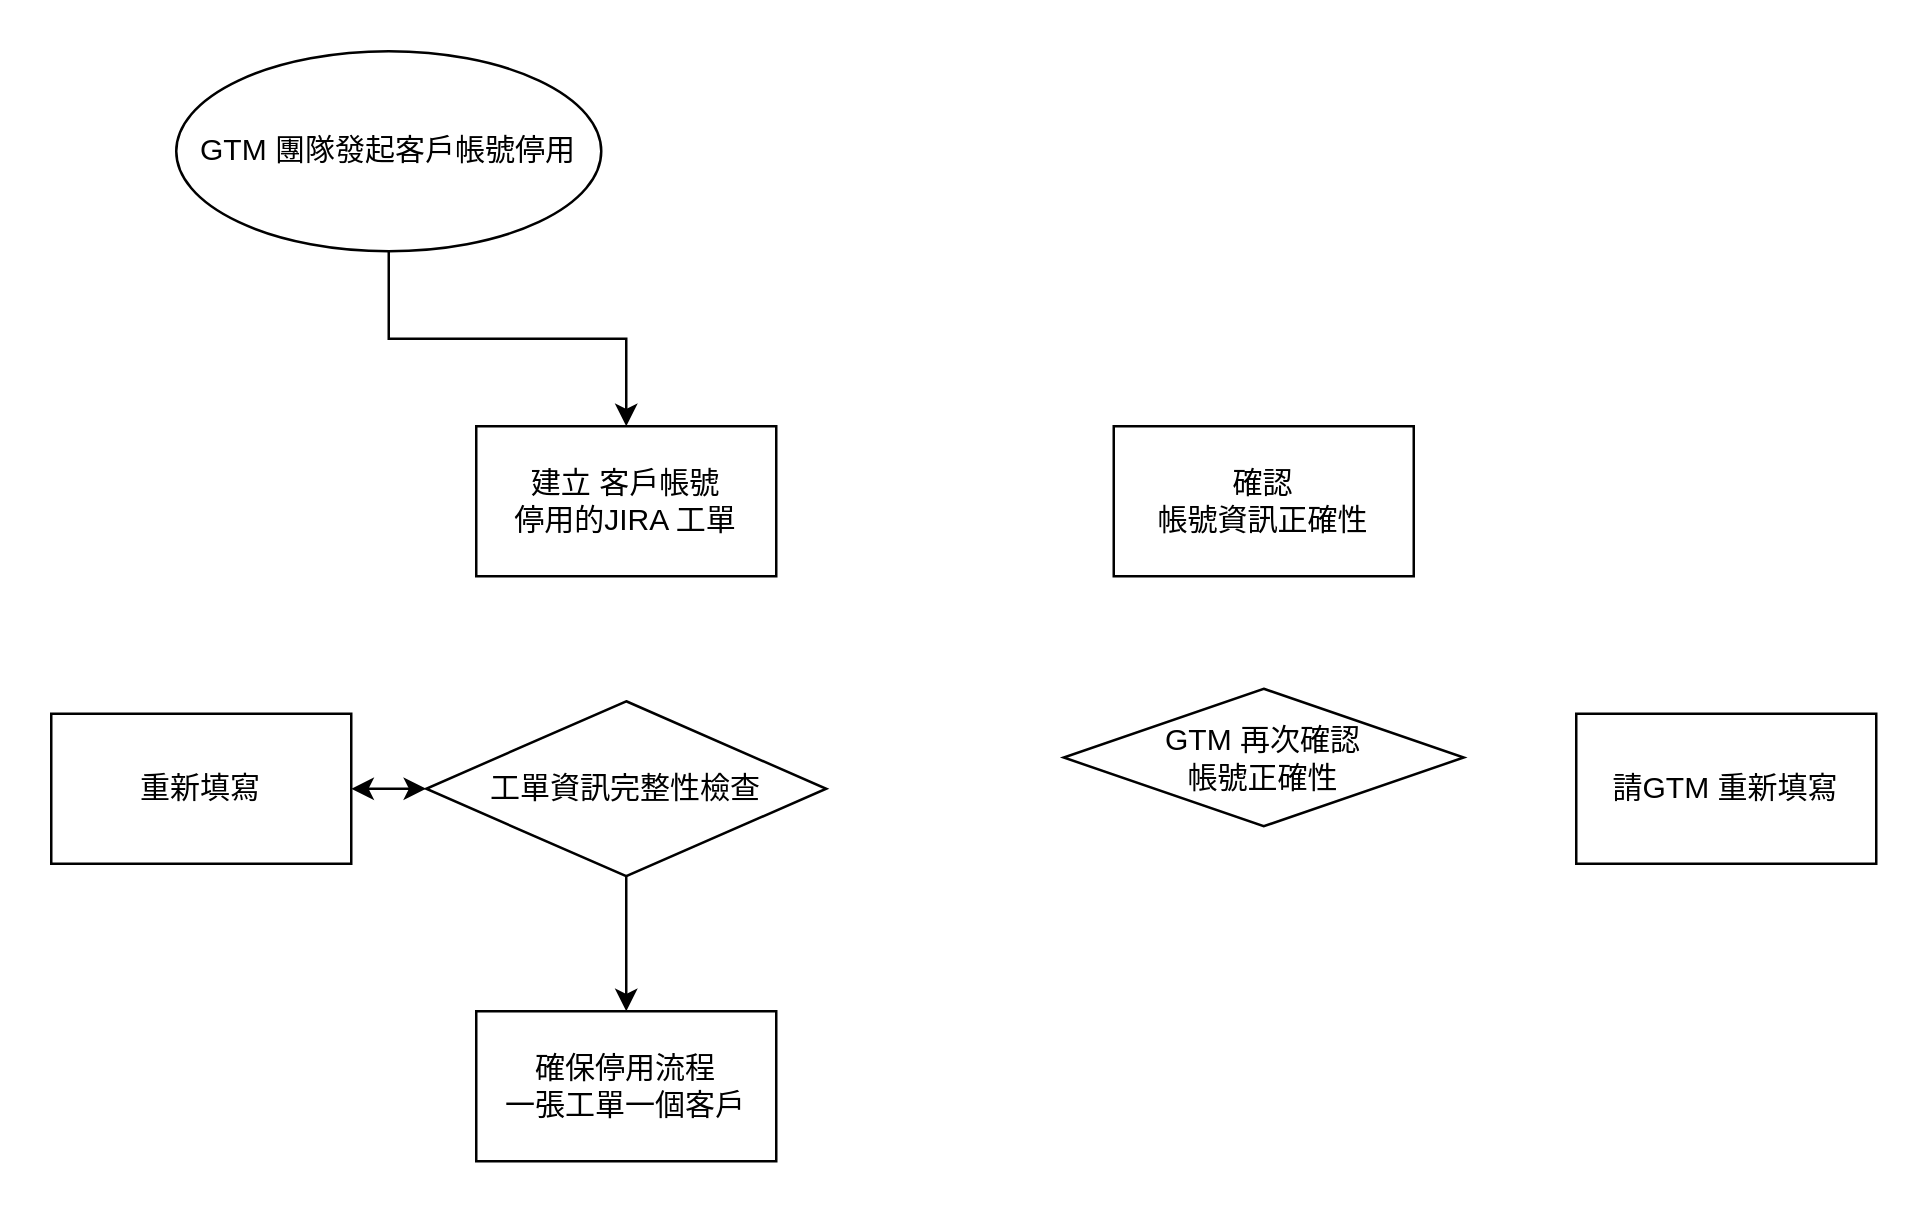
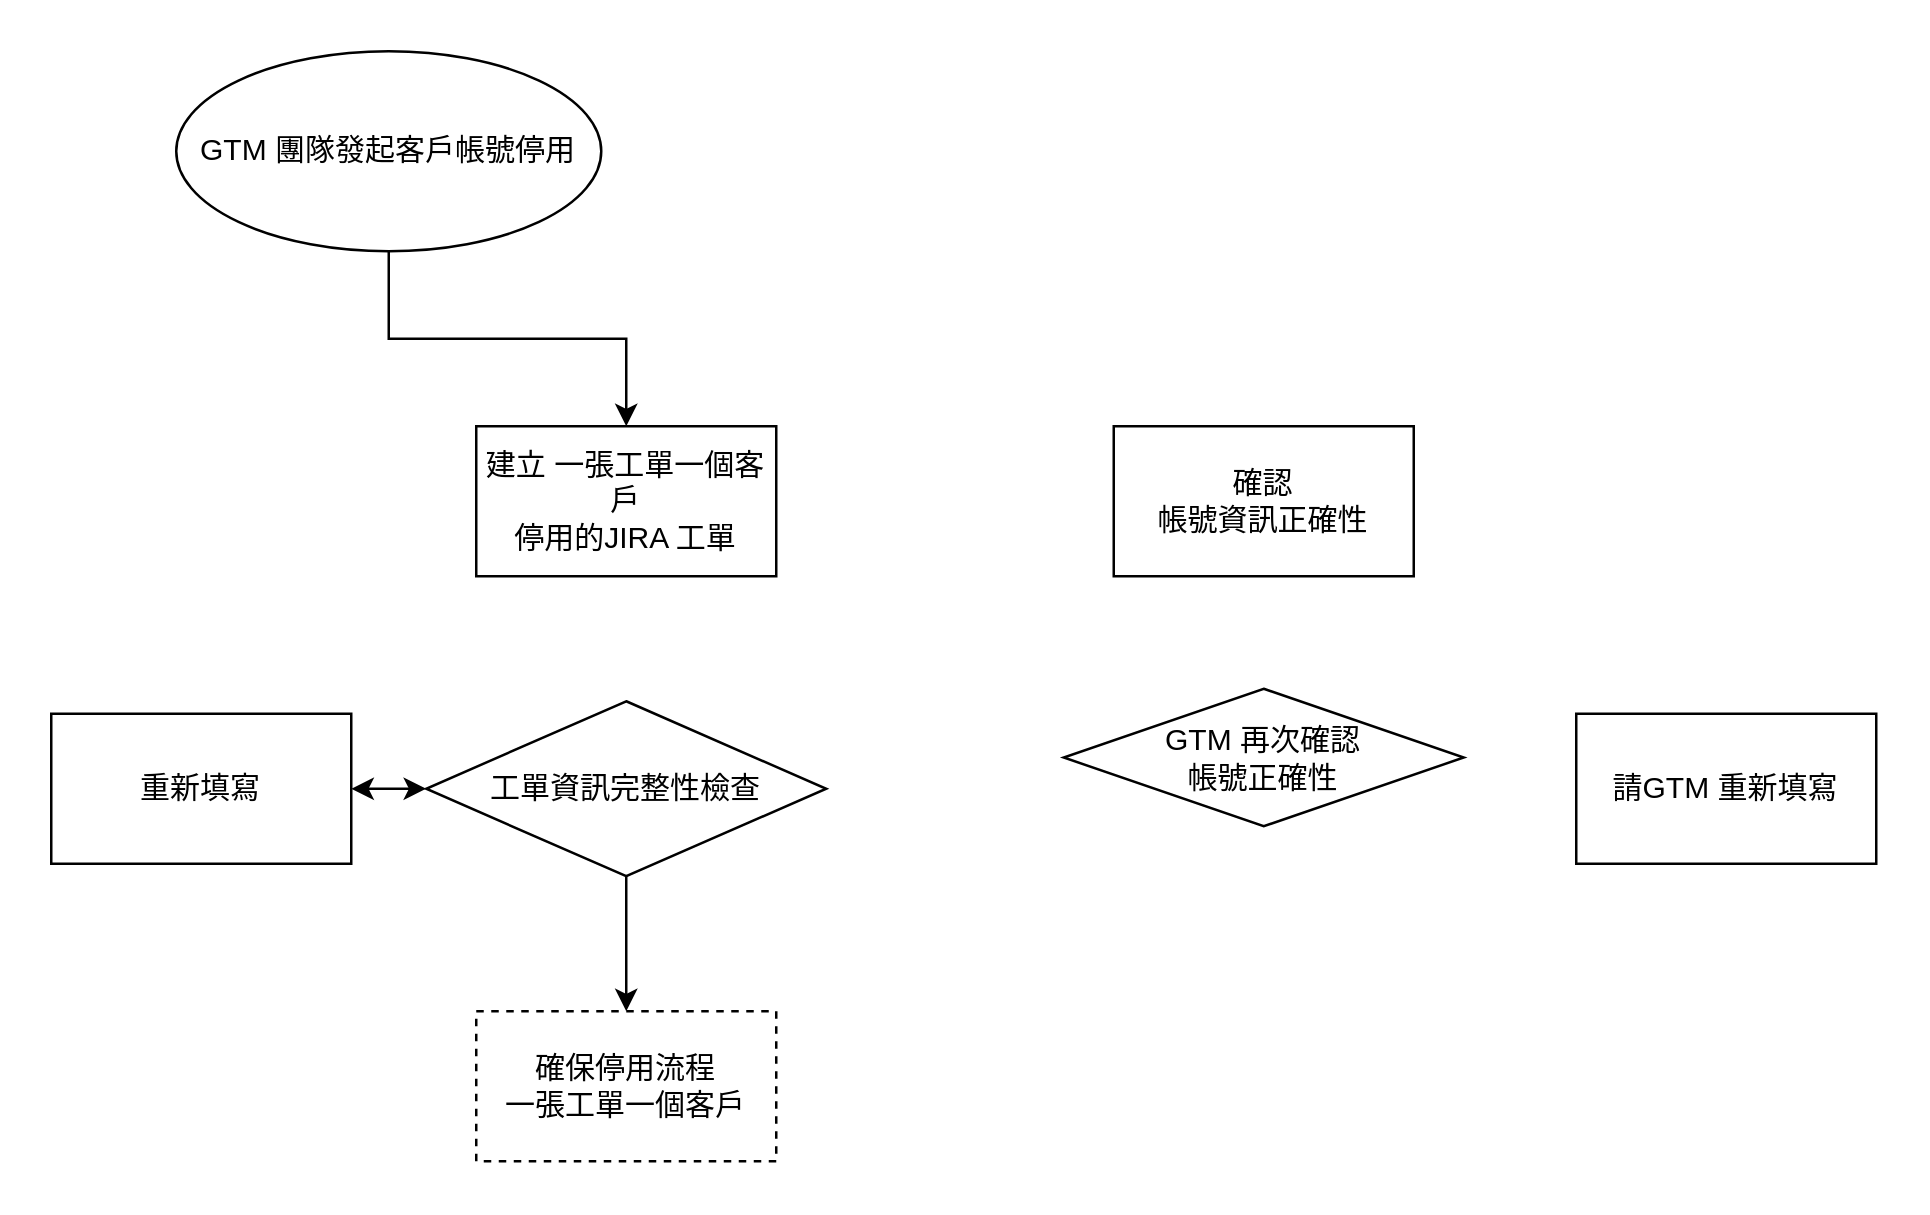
node "建立 客戶帳號 停用的JIRA 工單": label "建立 客戶帳號 停用的JIRA 工單" -> "建立 一張工單一個客戶 停用的JIRA 工單"
node "確保停用流程 一張工單一個客戶": style solid -> dashed
